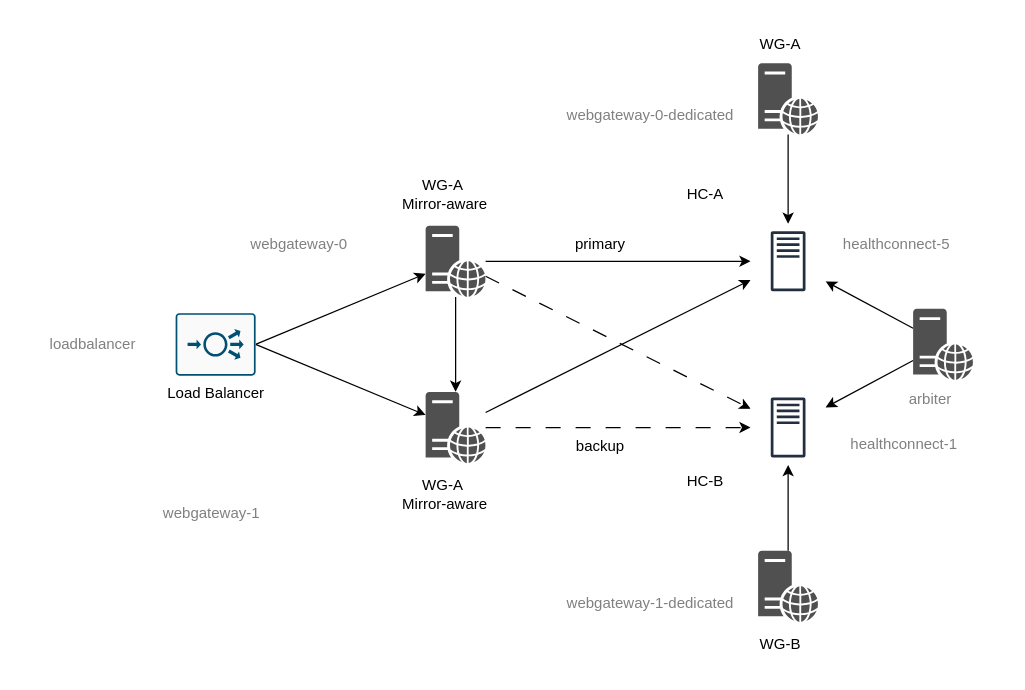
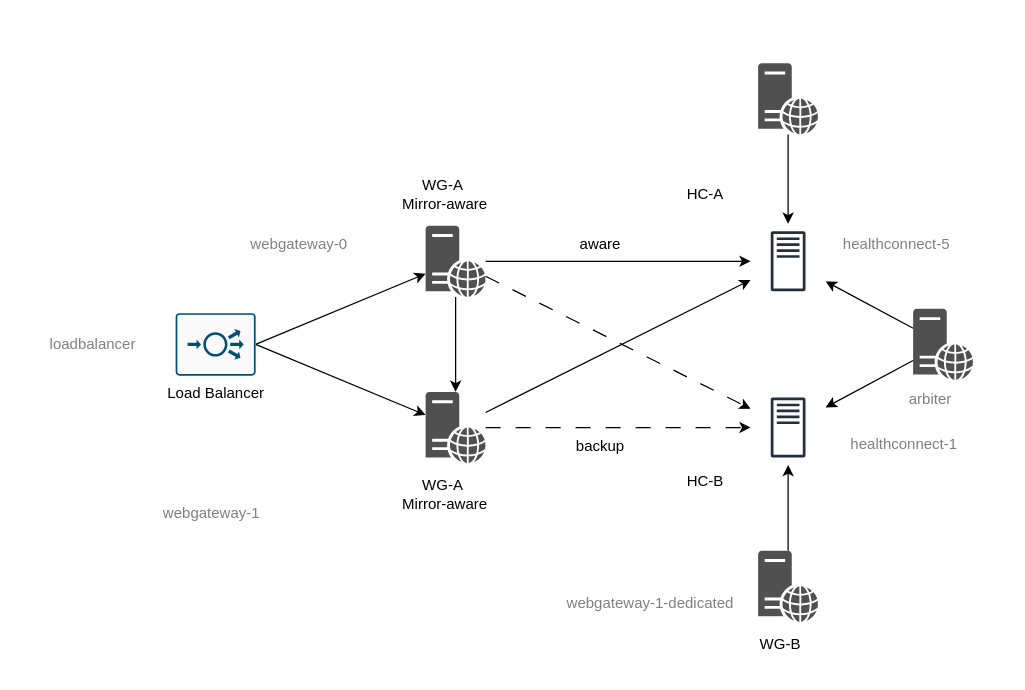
node "WG-A": removed
node "webgateway-0-dedicated": removed
node "primary": label "primary" -> "aware"
